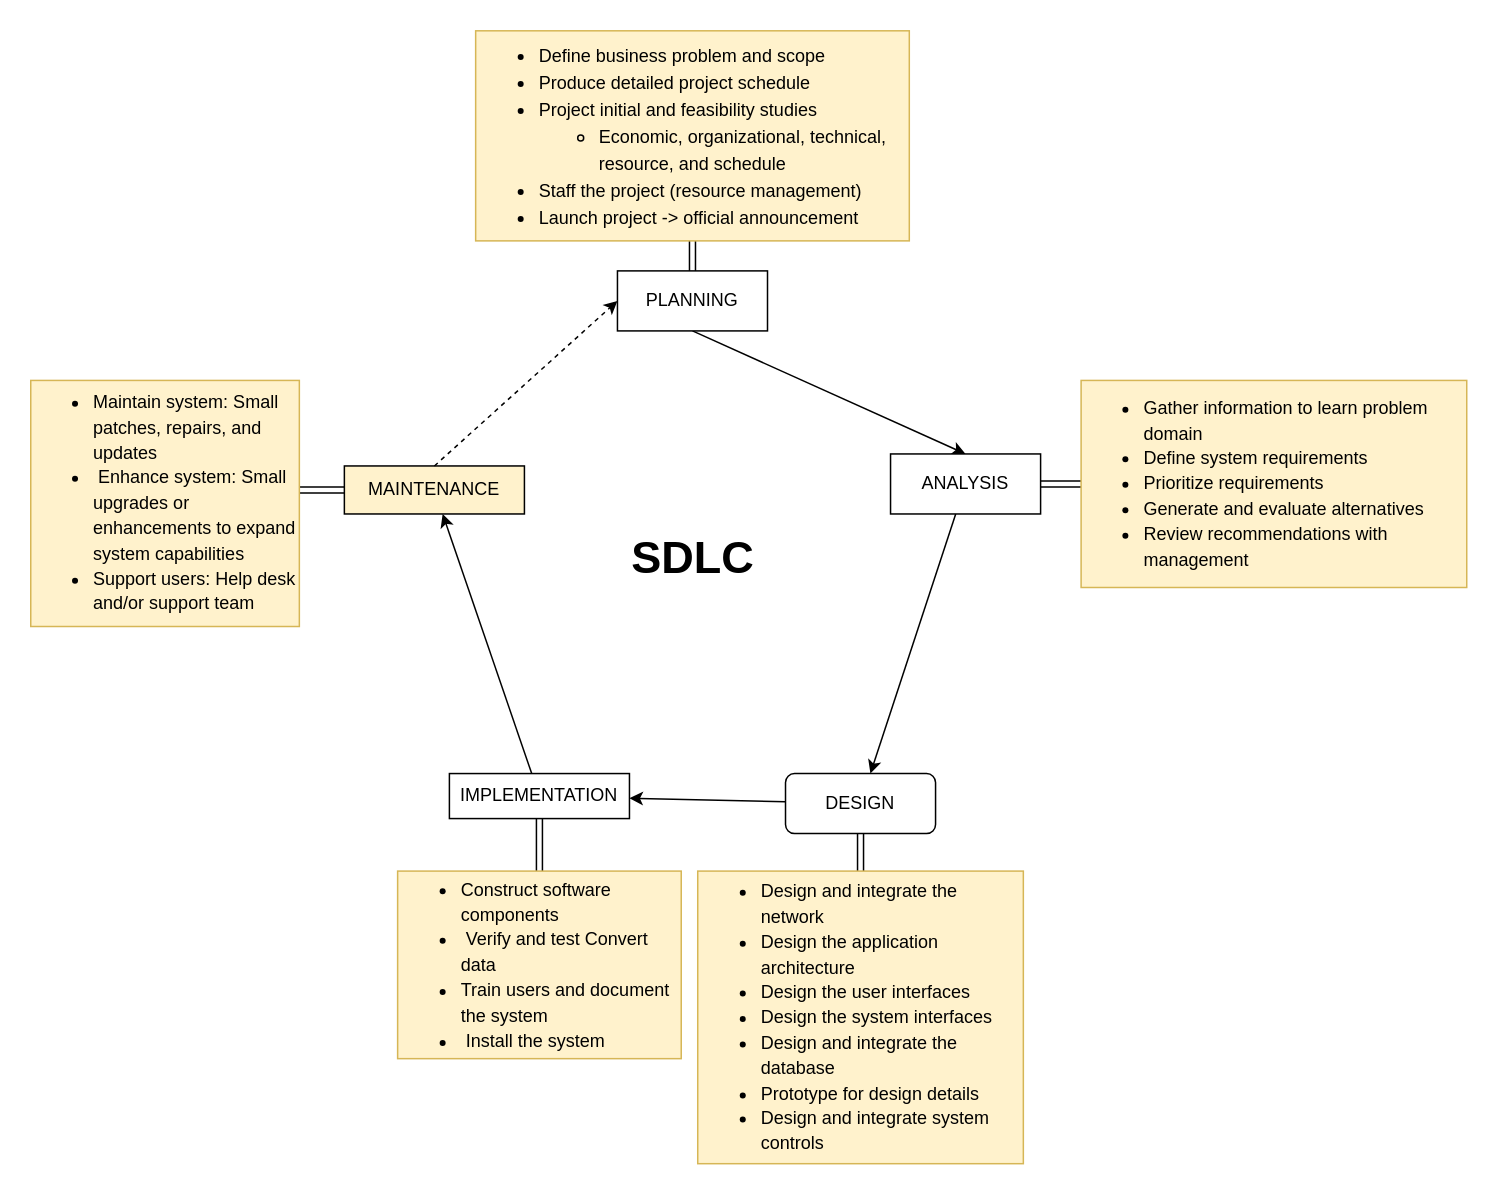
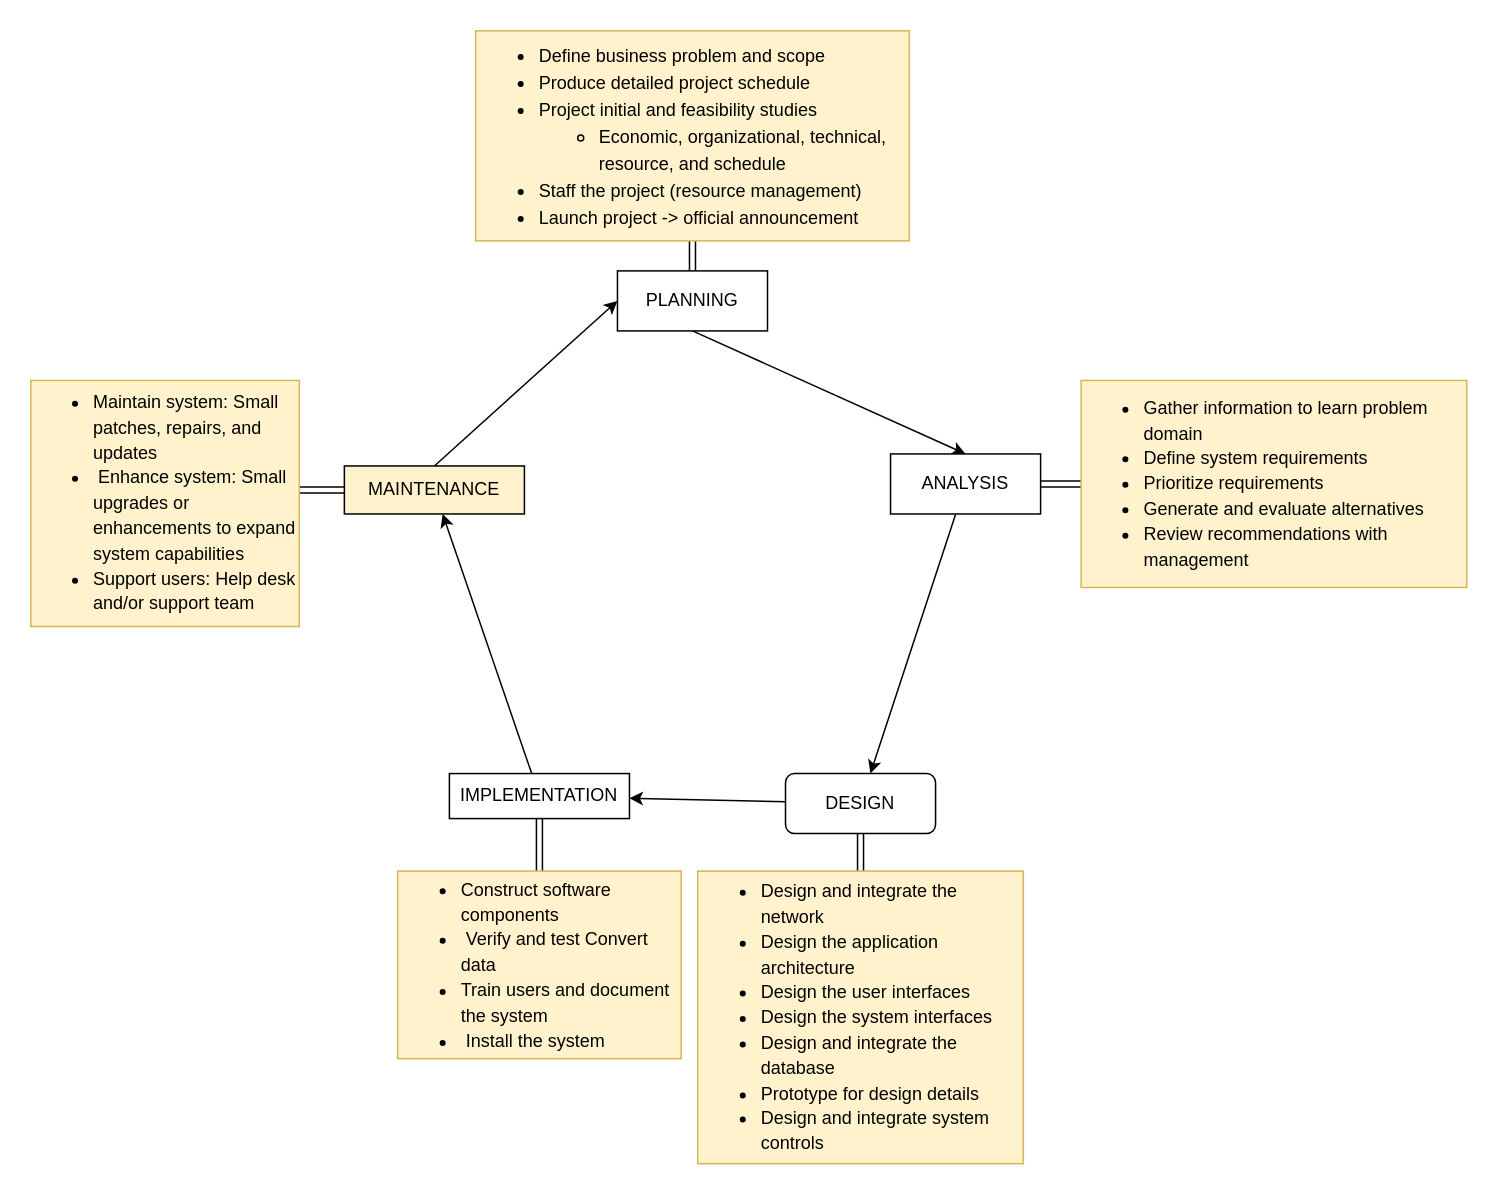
edge "MAINTENANCE" -> "PLANNING": style dashed -> solid
node "SDLC": removed
